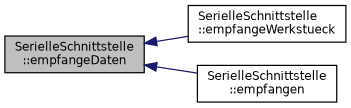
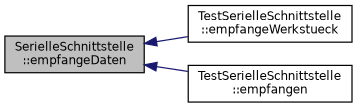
node "SerielleSchnittstelle ::empfangeWerkstueck": label "SerielleSchnittstelle ::empfangeWerkstueck" -> "TestSerielleSchnittstelle ::empfangeWerkstueck"
node "SerielleSchnittstelle ::empfangen": label "SerielleSchnittstelle ::empfangen" -> "TestSerielleSchnittstelle ::empfangen"
